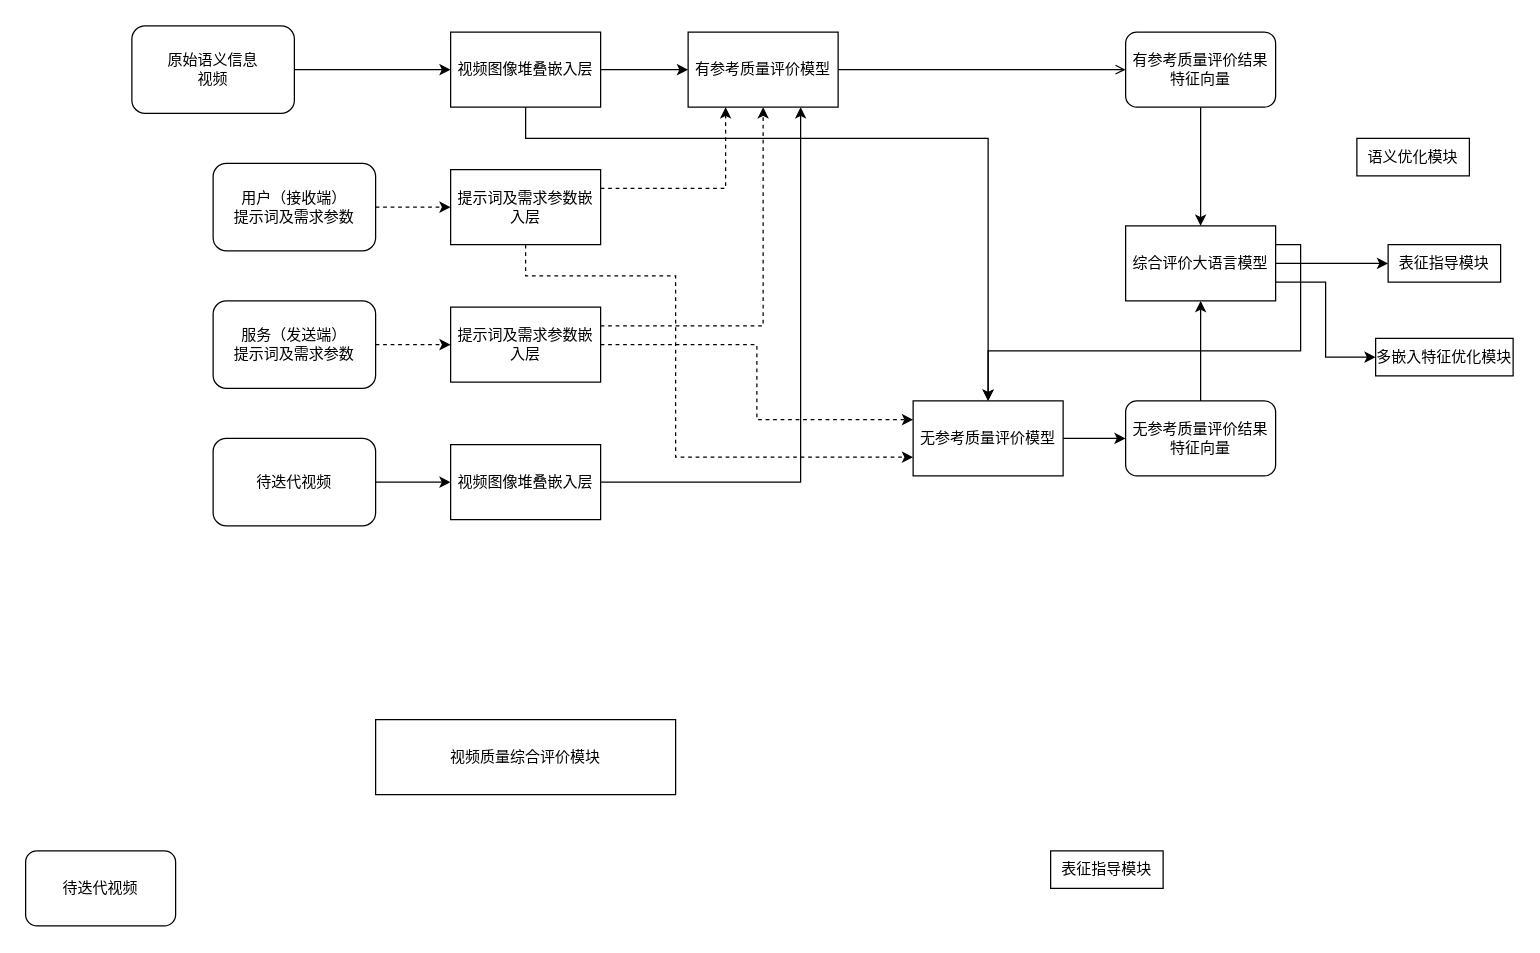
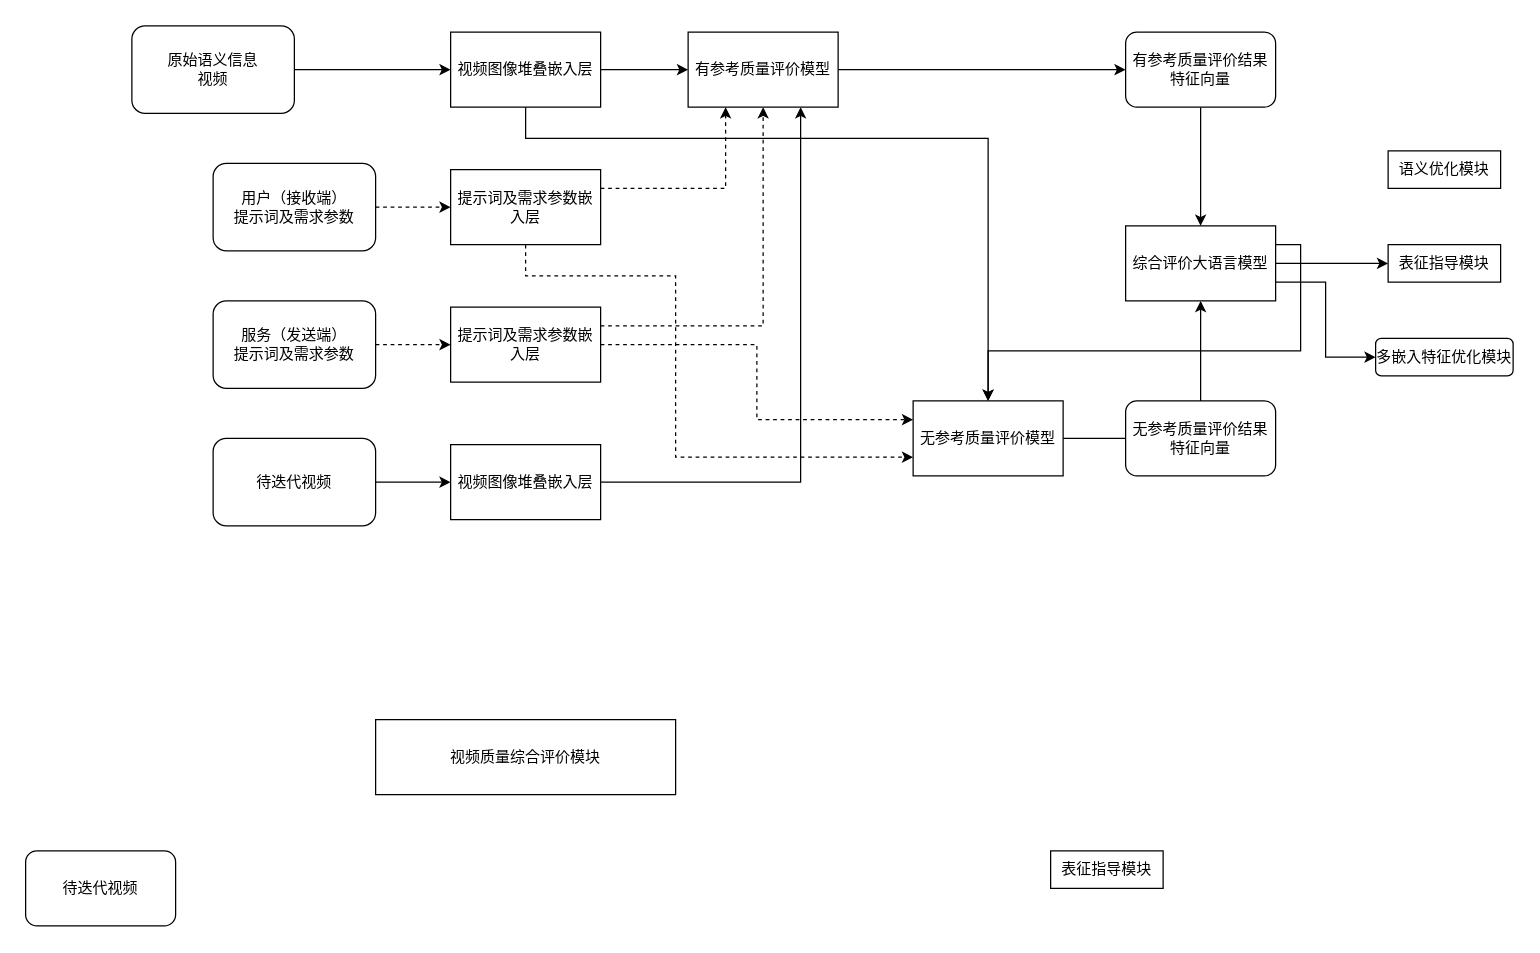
edge "有参考质量评价模型" -> "有参考质量评价结果特征向量": arrowhead open -> classic
node "语义优化模块": moved (1413, 157) -> (1444, 169)
node "多嵌入特征优化模块": shape rectangle -> rounded rectangle
edge "无参考质量评价模型" -> "无参考质量评价结果特征向量": arrowhead classic -> none
